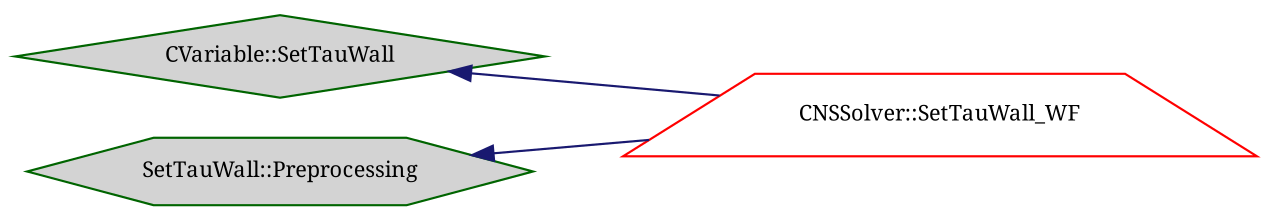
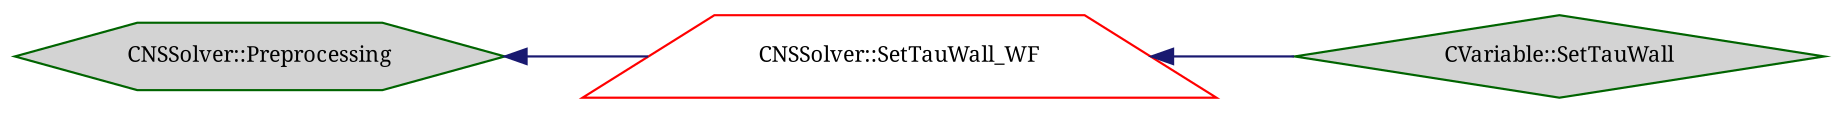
edge "CNSSolver::SetTauWall_WF" -> "CVariable::SetTauWall": reversed
node "SetTauWall::Preprocessing": label "SetTauWall::Preprocessing" -> "CNSSolver::Preprocessing"
